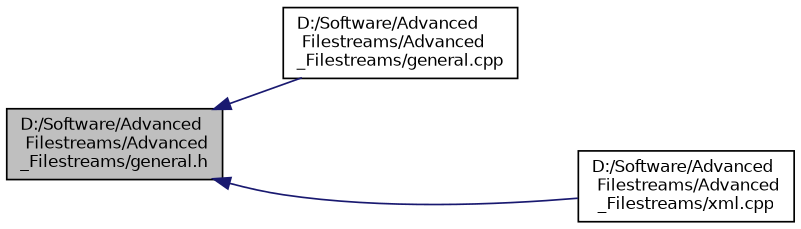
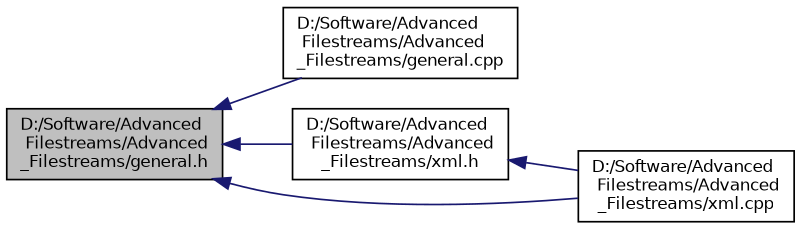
node "D:/Software/Advanced Filestreams/Advanced _Filestreams/xml.h": added
